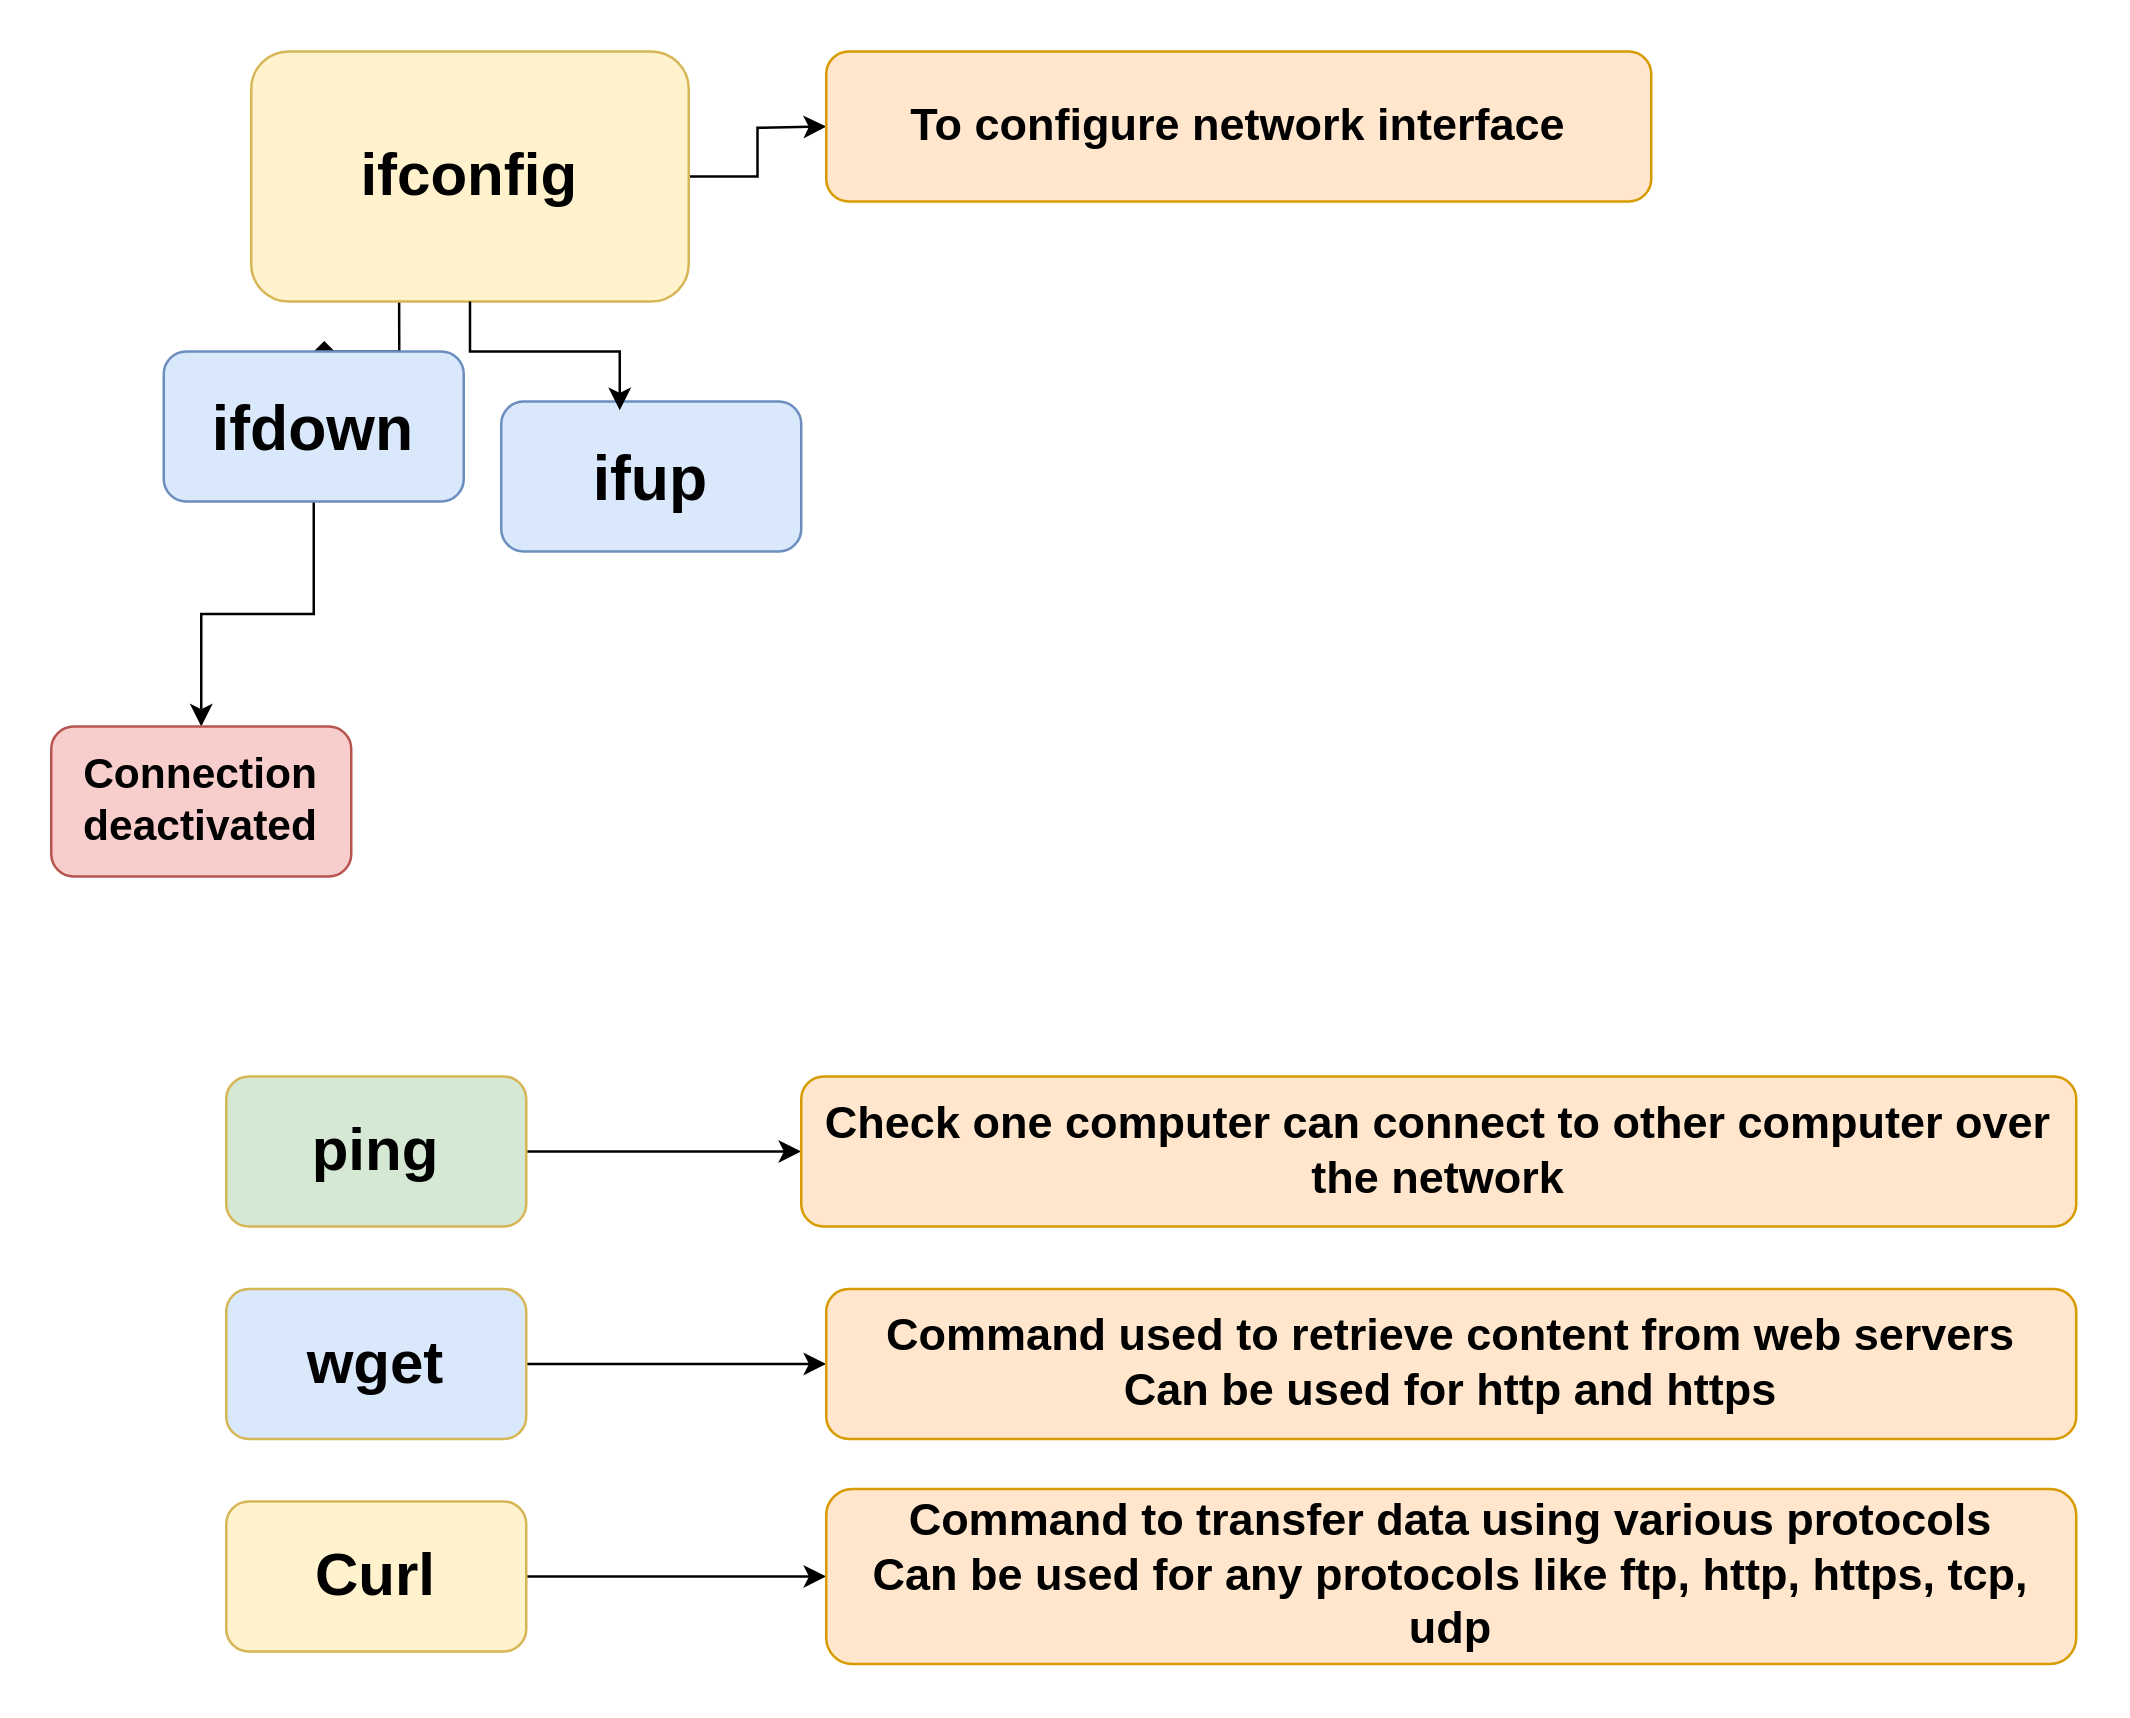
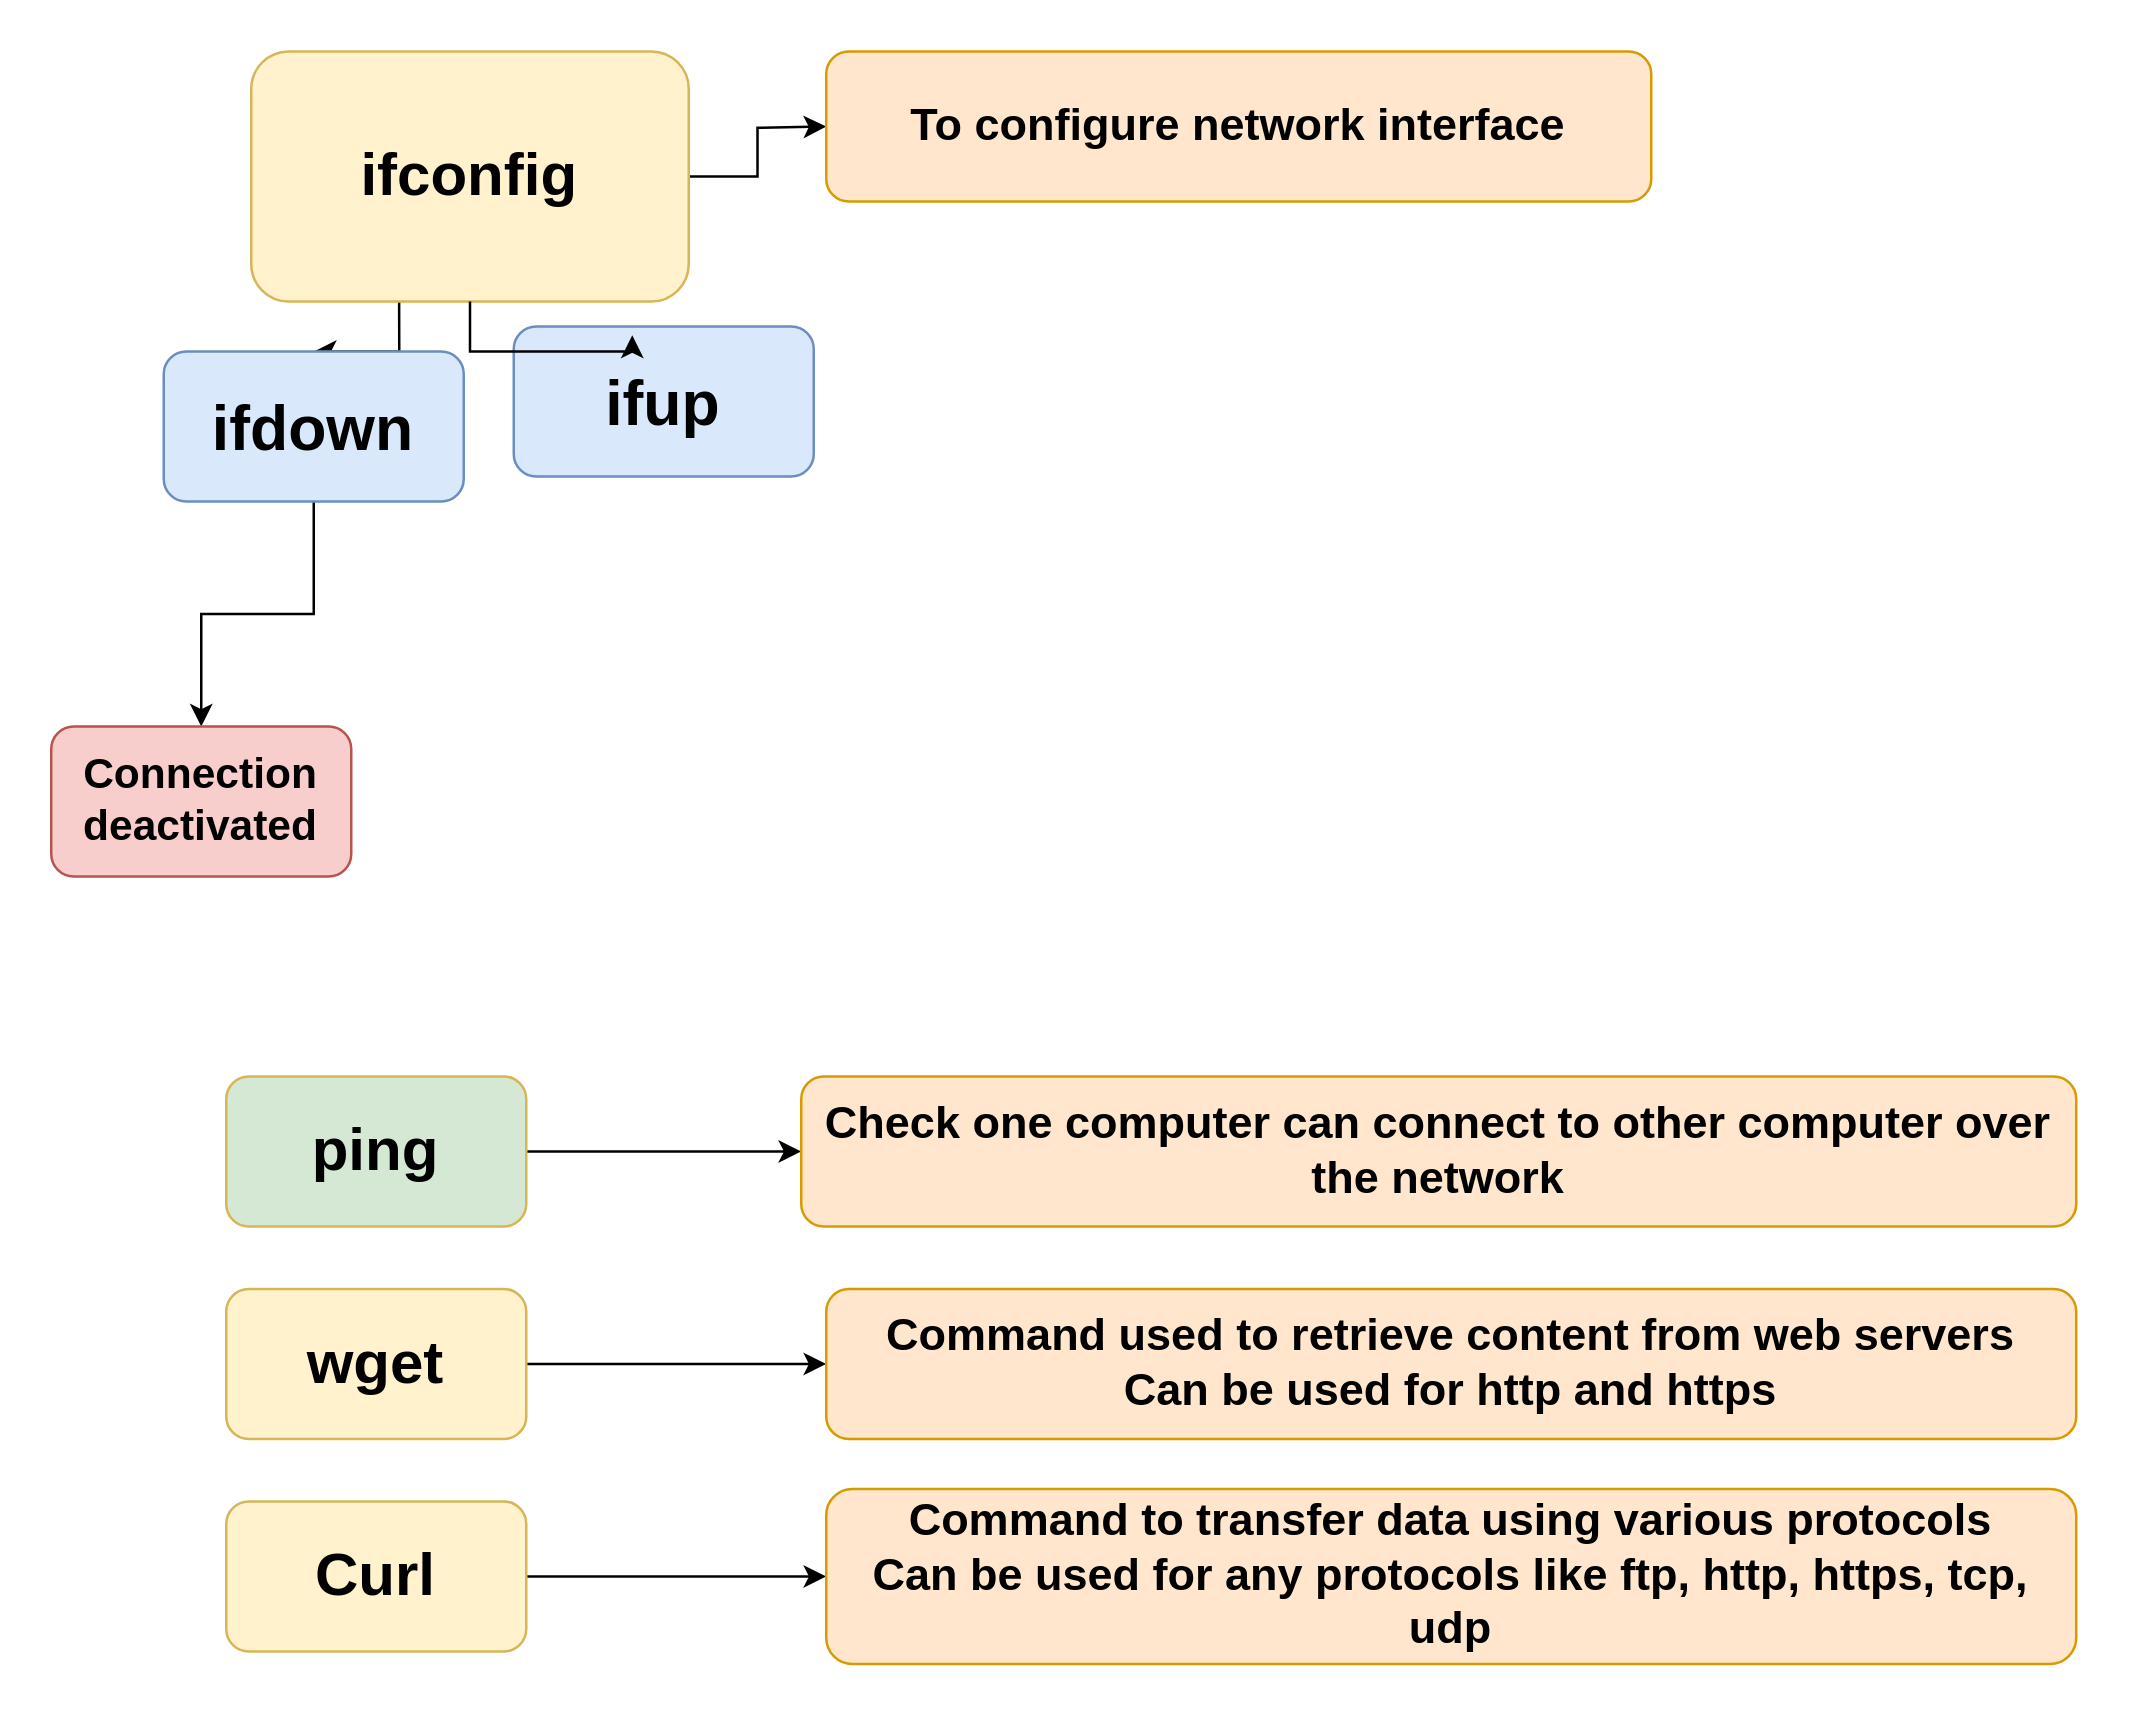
edge "ifconfig" -> "ifdown": arrowhead diamond -> classic
node "ifup": moved (651, 476) -> (664, 401)
node "wget": fillcolor #dae8fc -> #fff2cc
